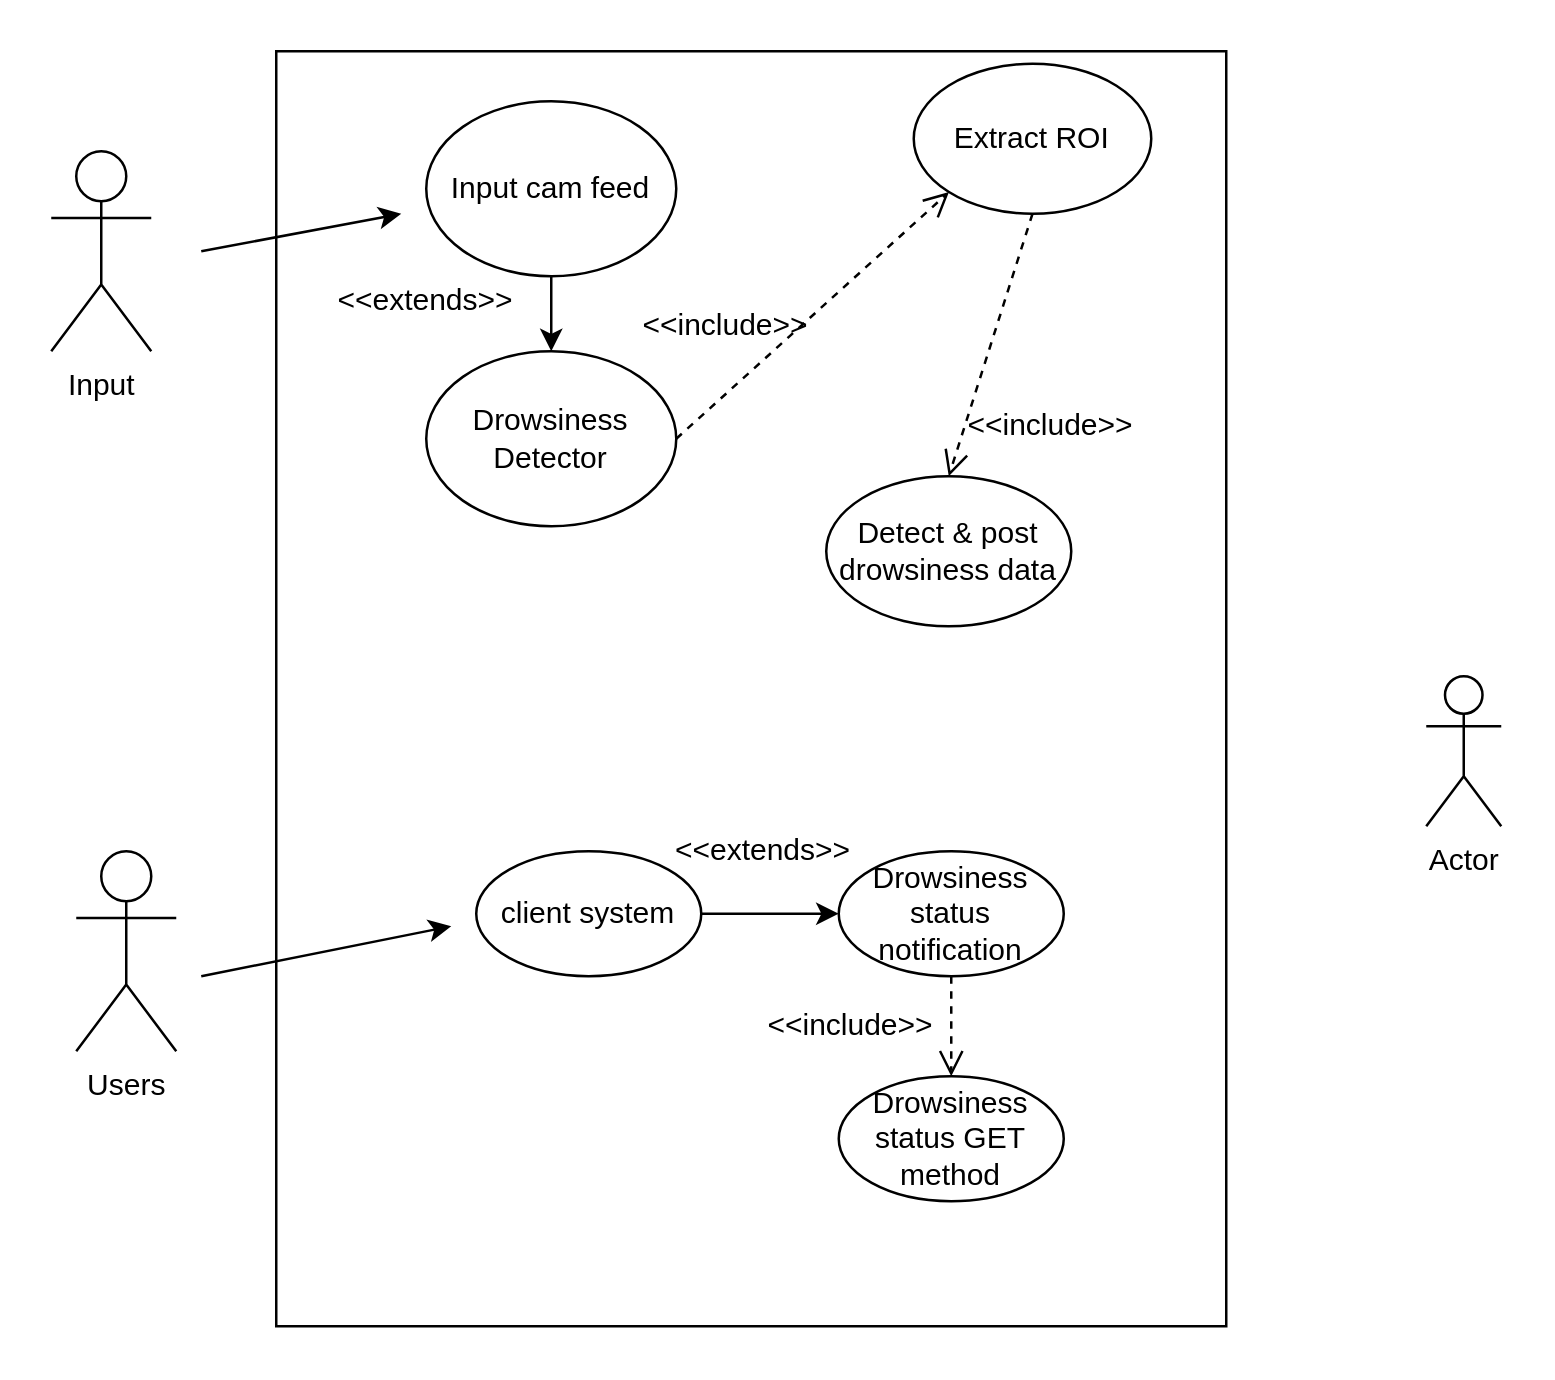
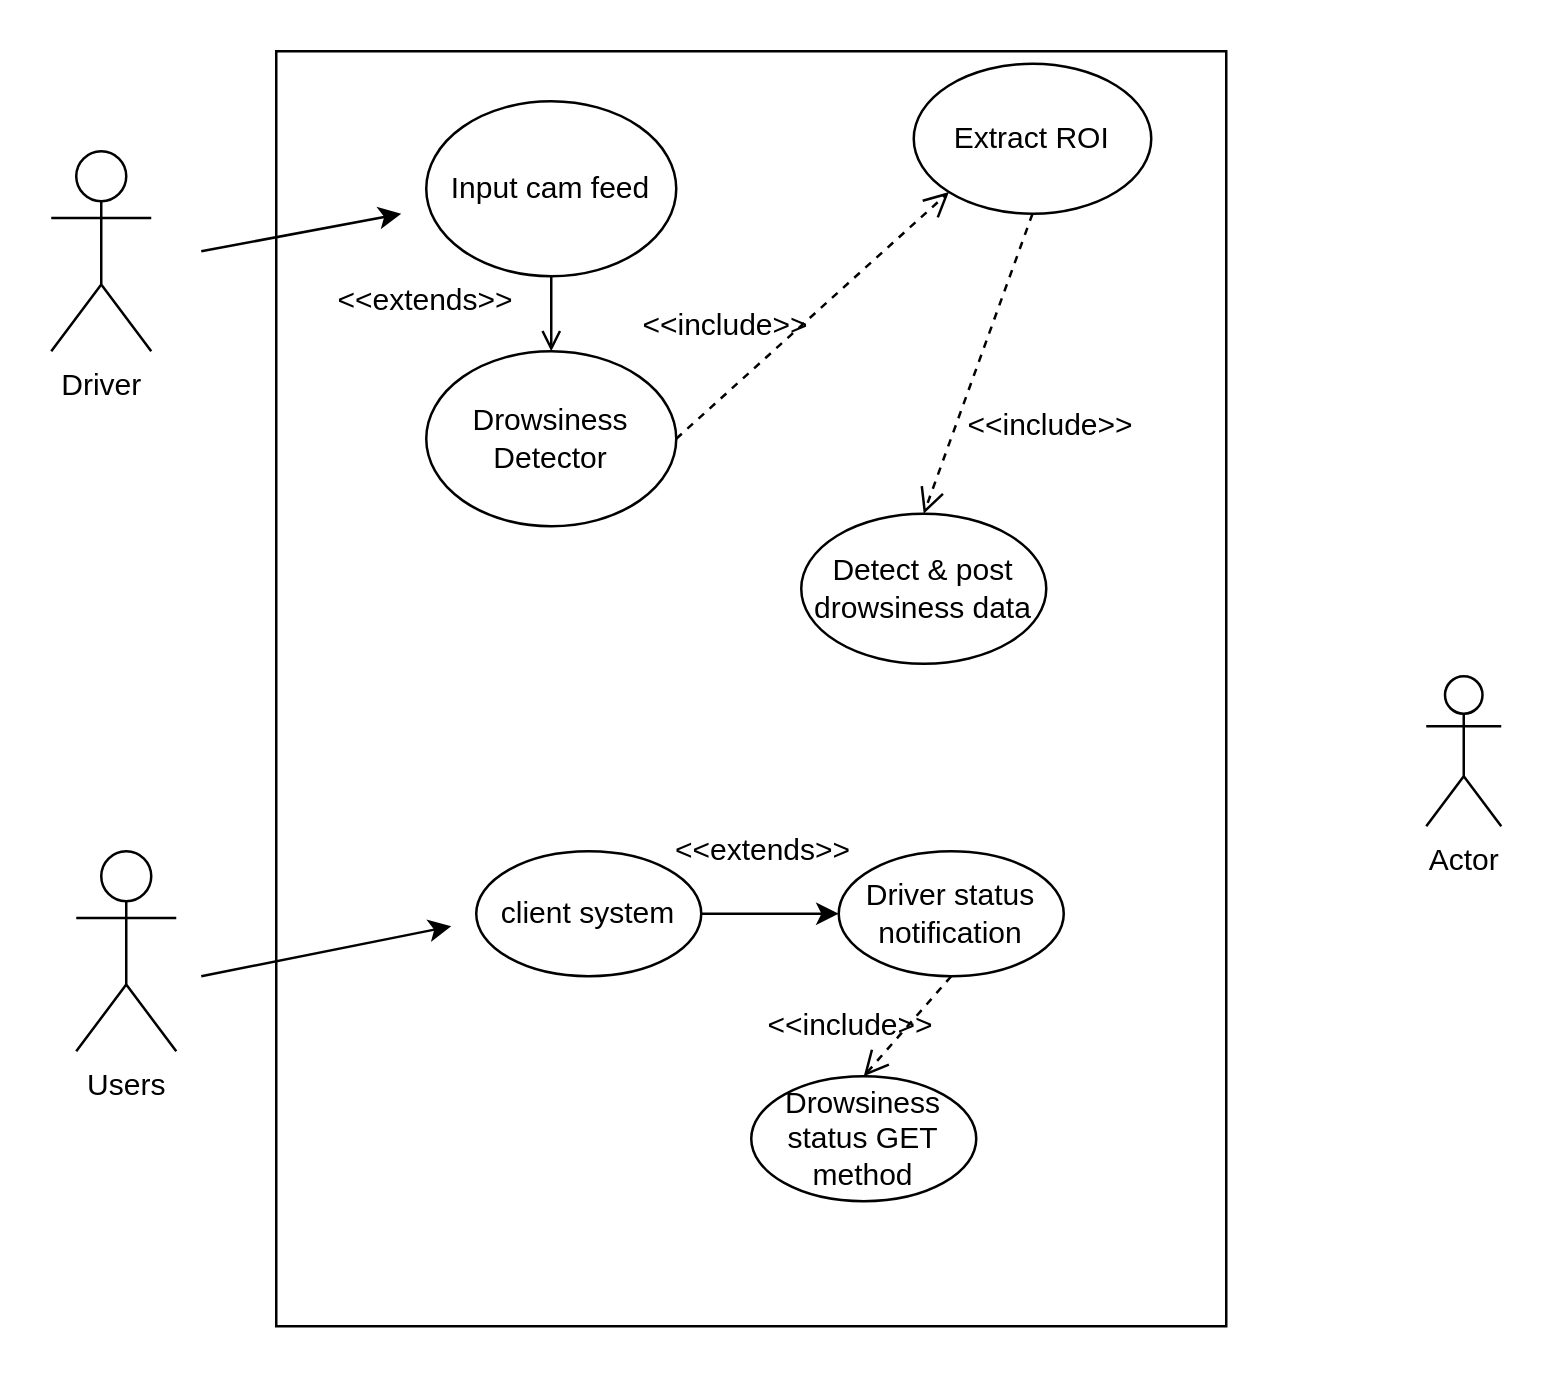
edge "Input cam feed" -> "Drowsiness Detector": arrowhead classic -> open
node "Input": label "Input" -> "Driver"
node "Detect & post drowsiness data": moved (949, 551) -> (924, 589)
node "Drowsiness status notification": label "Drowsiness status notification" -> "Driver status notification"
node "Drowsiness status GET method": moved (951, 1139) -> (864, 1139)
